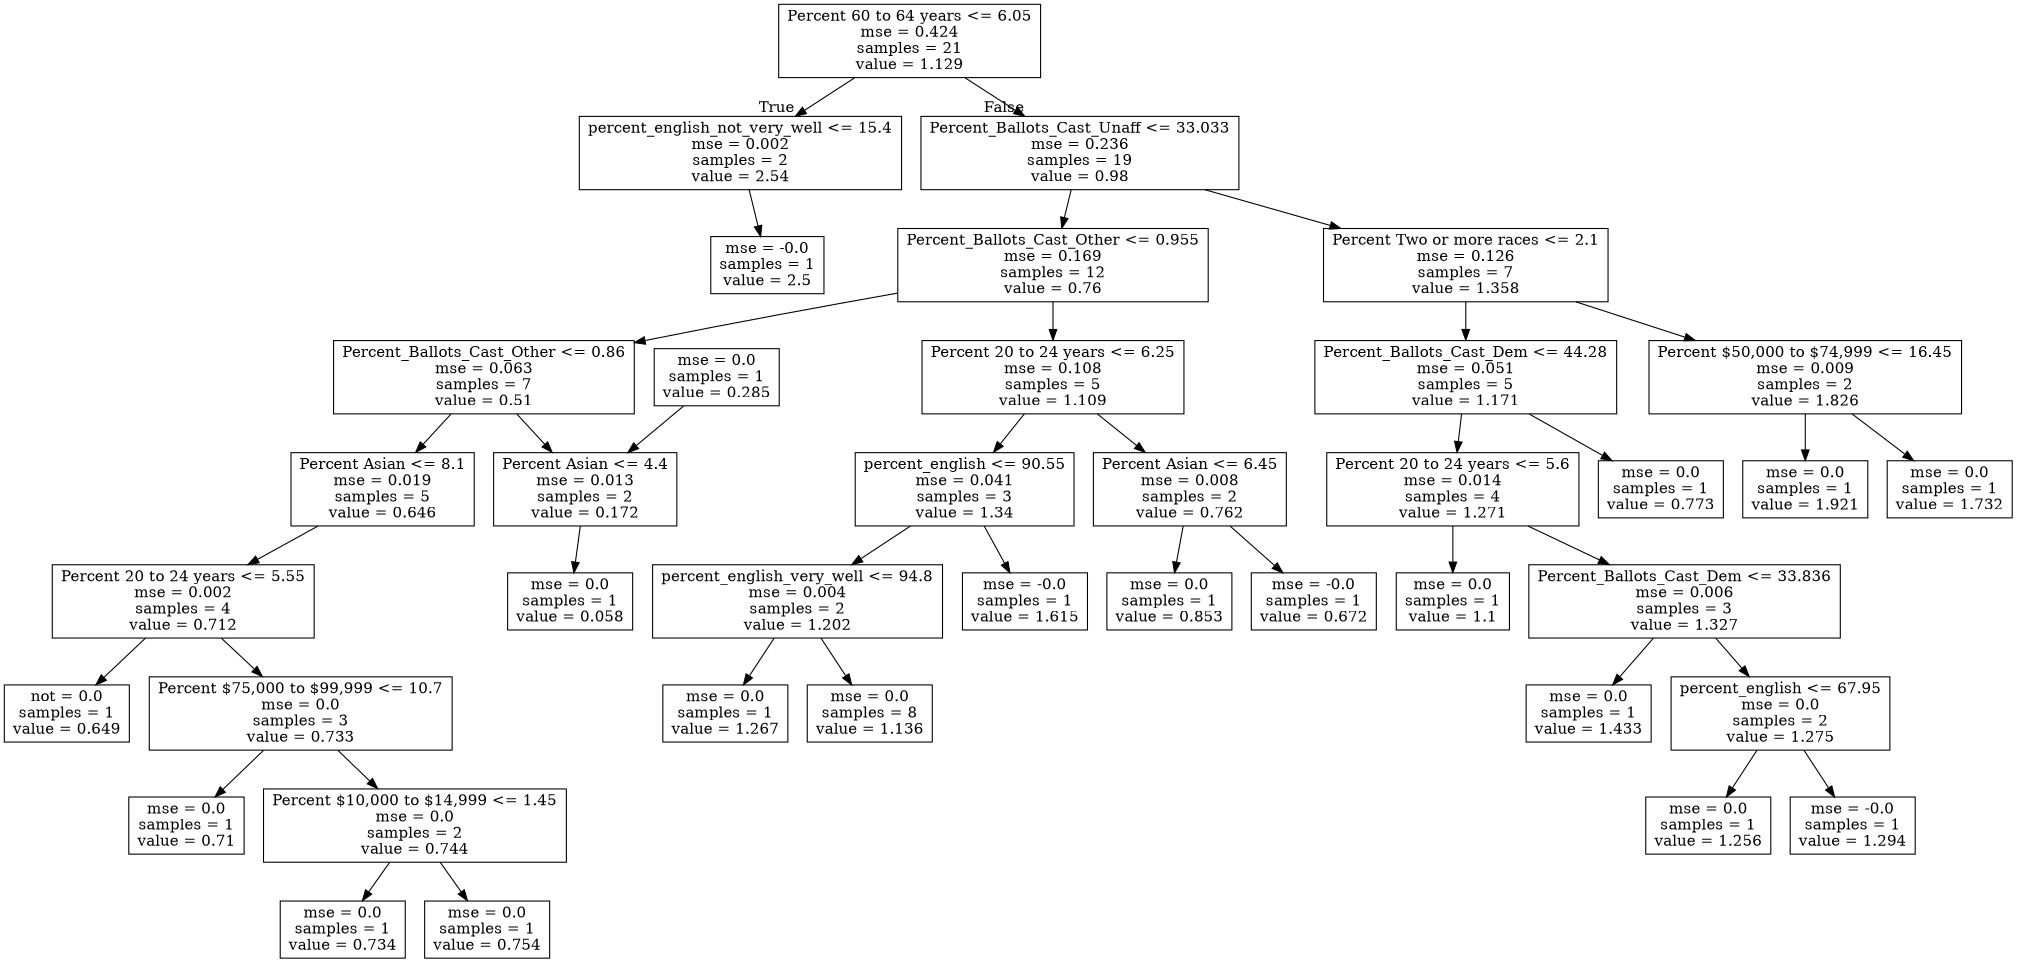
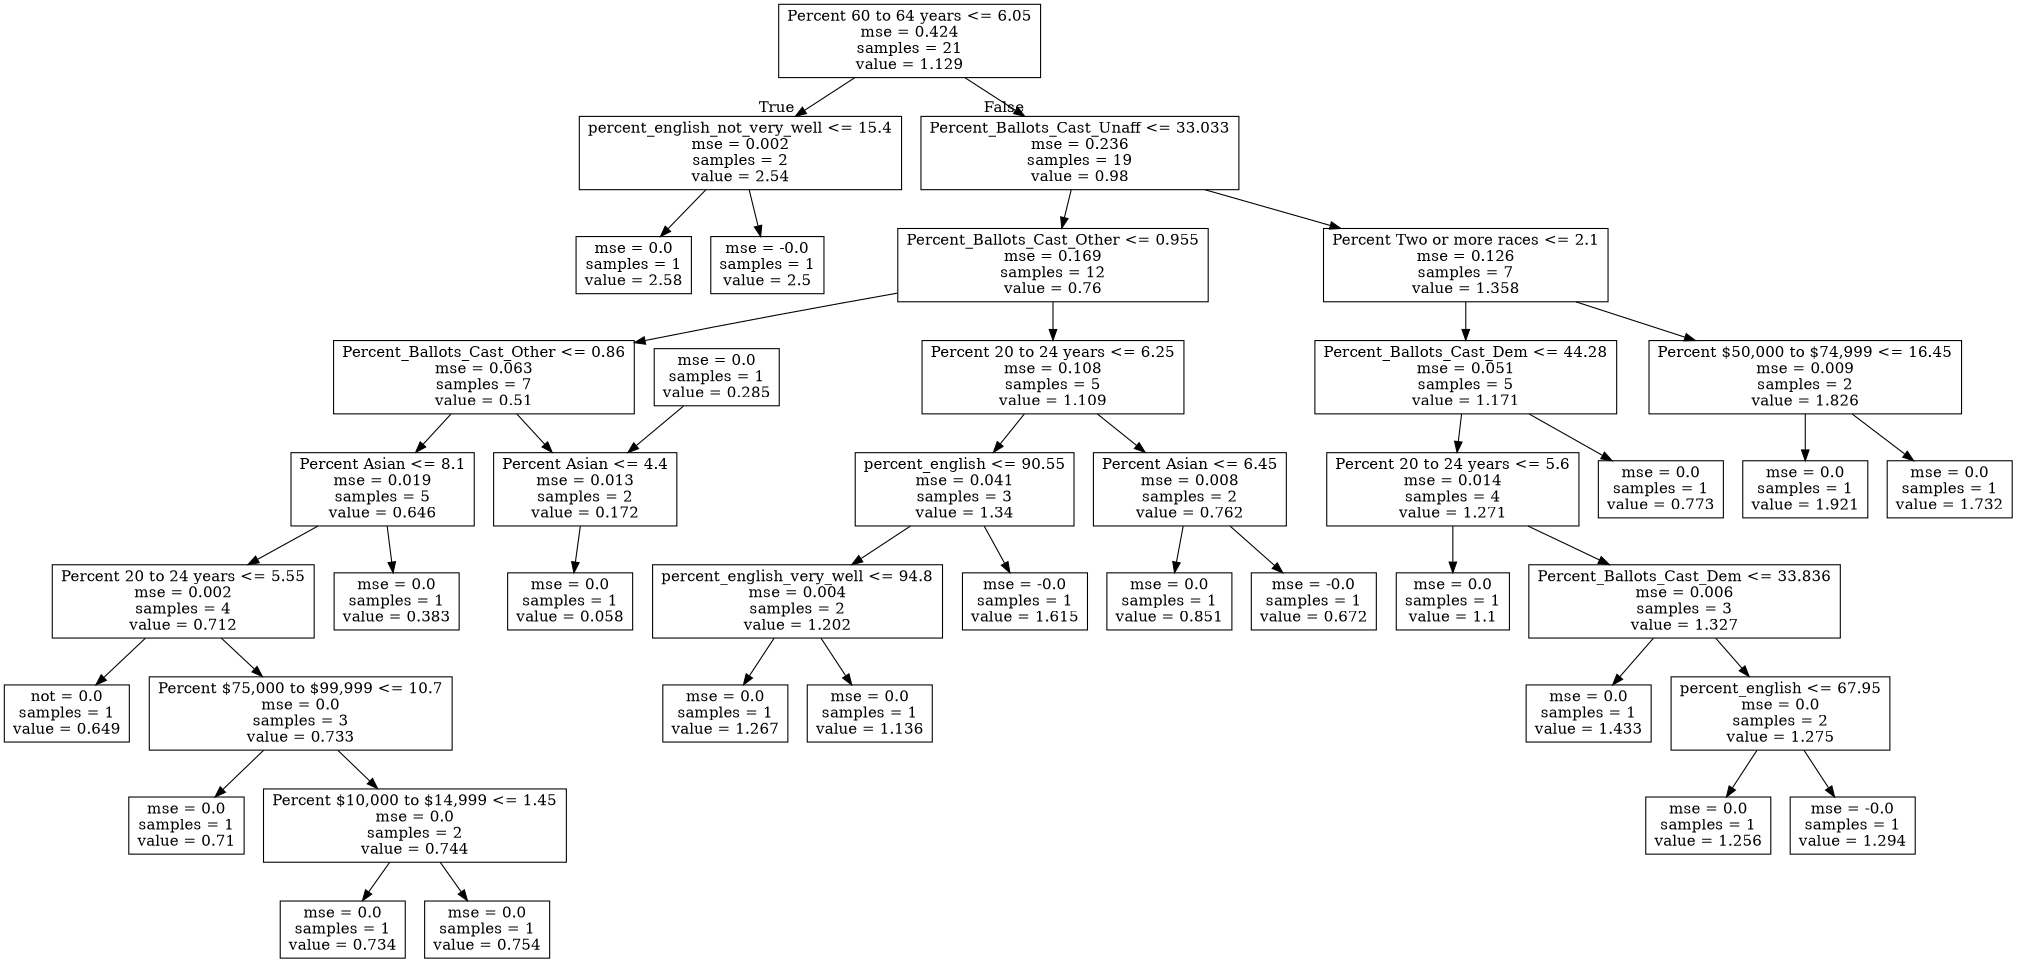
node "mse = 0.0 samples = 1 value = 2.58": added
node "mse = 0.0 samples = 1 value = 0.383": added
node "mse = 0.0 samples = 1 value = 0.853": label "mse = 0.0 samples = 1 value = 0.853" -> "mse = 0.0 samples = 1 value = 0.851"
node "mse = 0.0 samples = 8 value = 1.136": label "mse = 0.0 samples = 8 value = 1.136" -> "mse = 0.0 samples = 1 value = 1.136"
